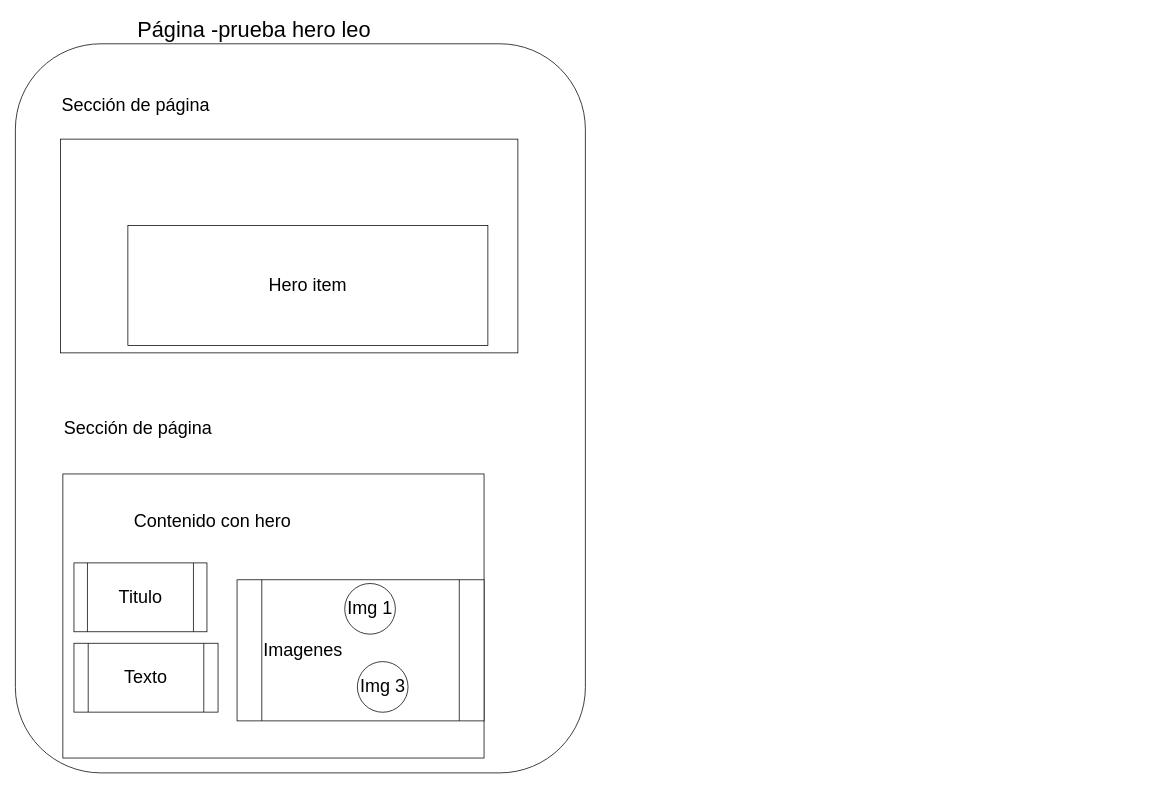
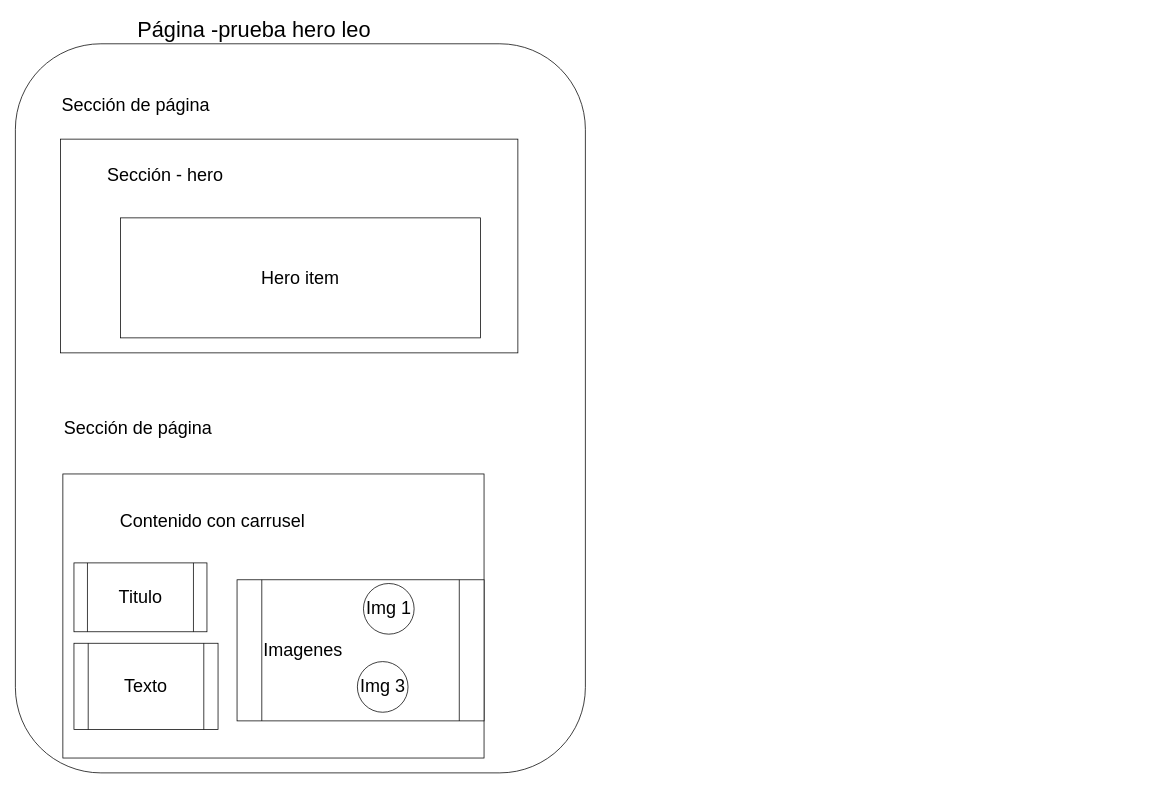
node "Sección - hero": added
node "Hero item": moved (308, 285) -> (300, 278)
node "Contenido con hero": label "Contenido con hero" -> "Contenido con carrusel"
node "Img 1": moved (370, 609) -> (389, 609)
node "Texto": size 144x69 -> 144x86
